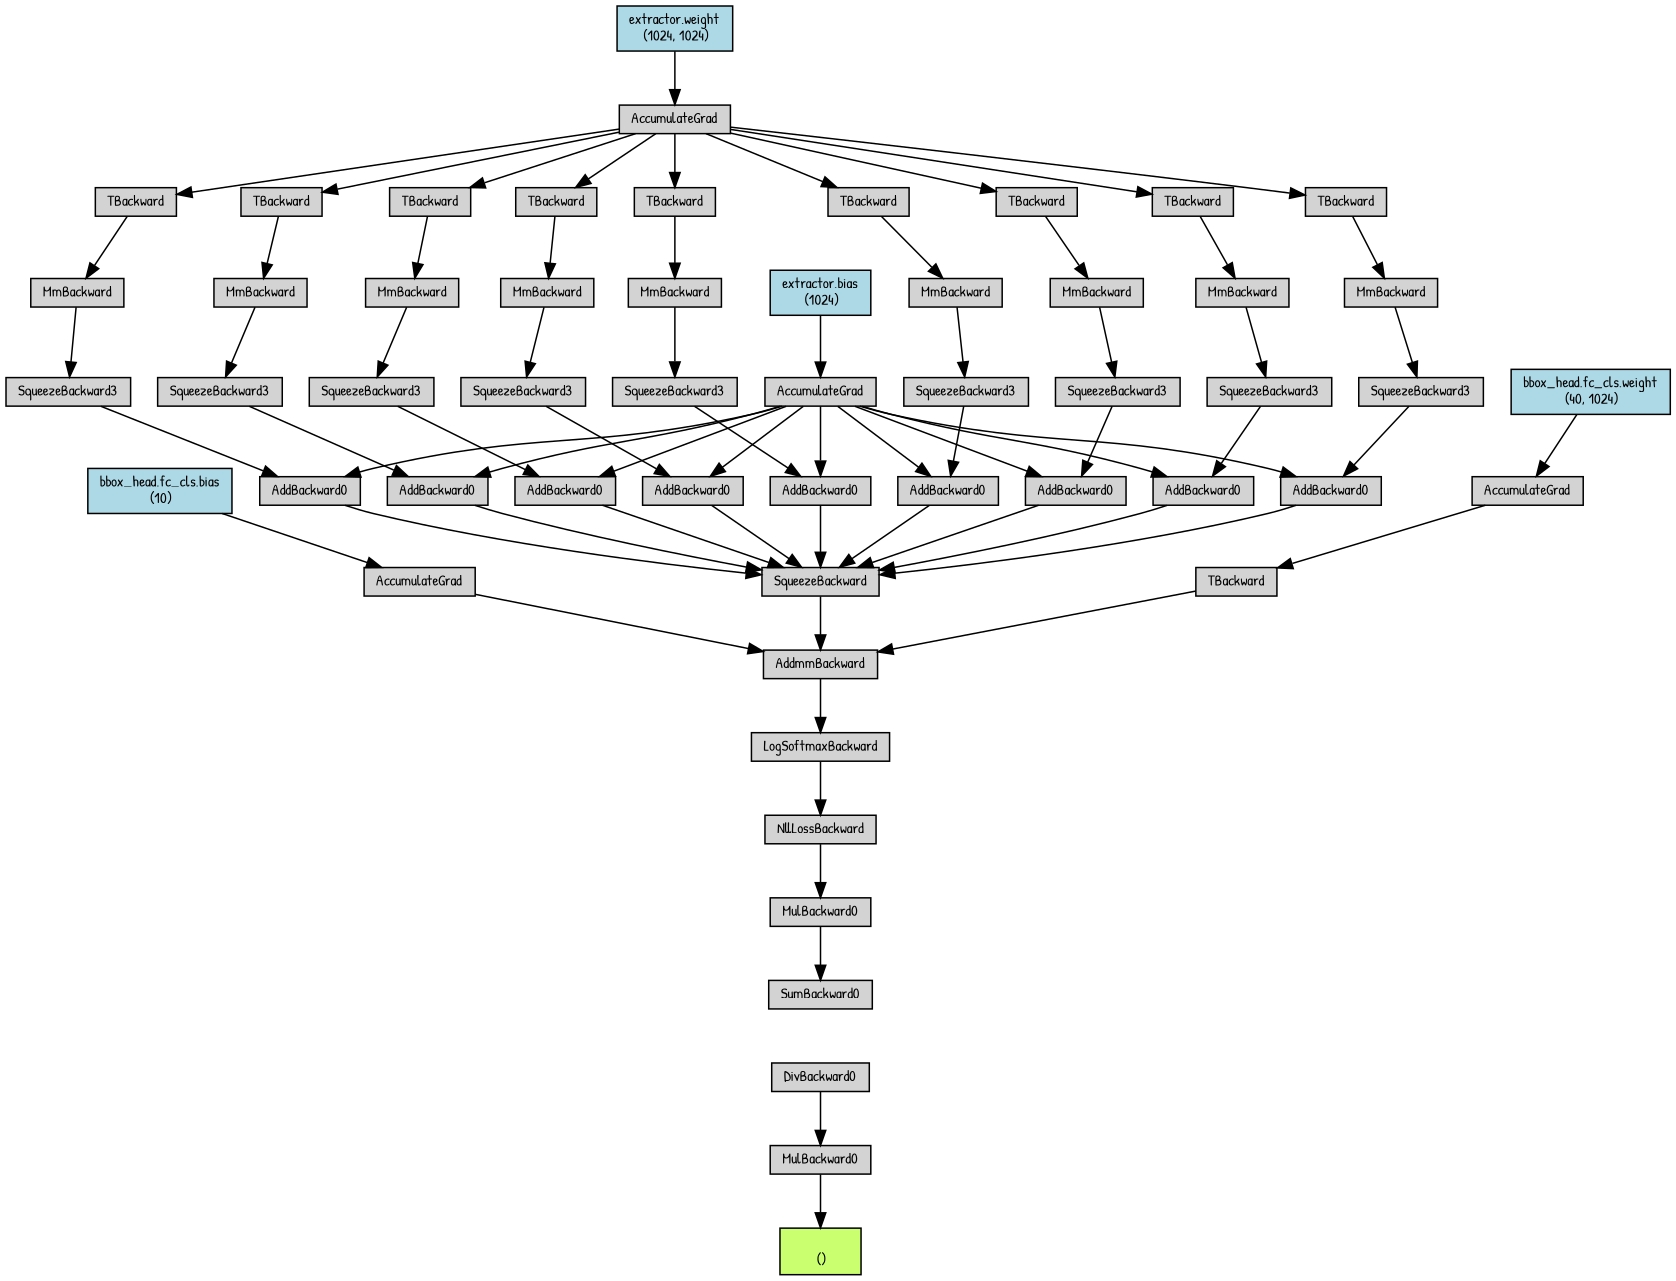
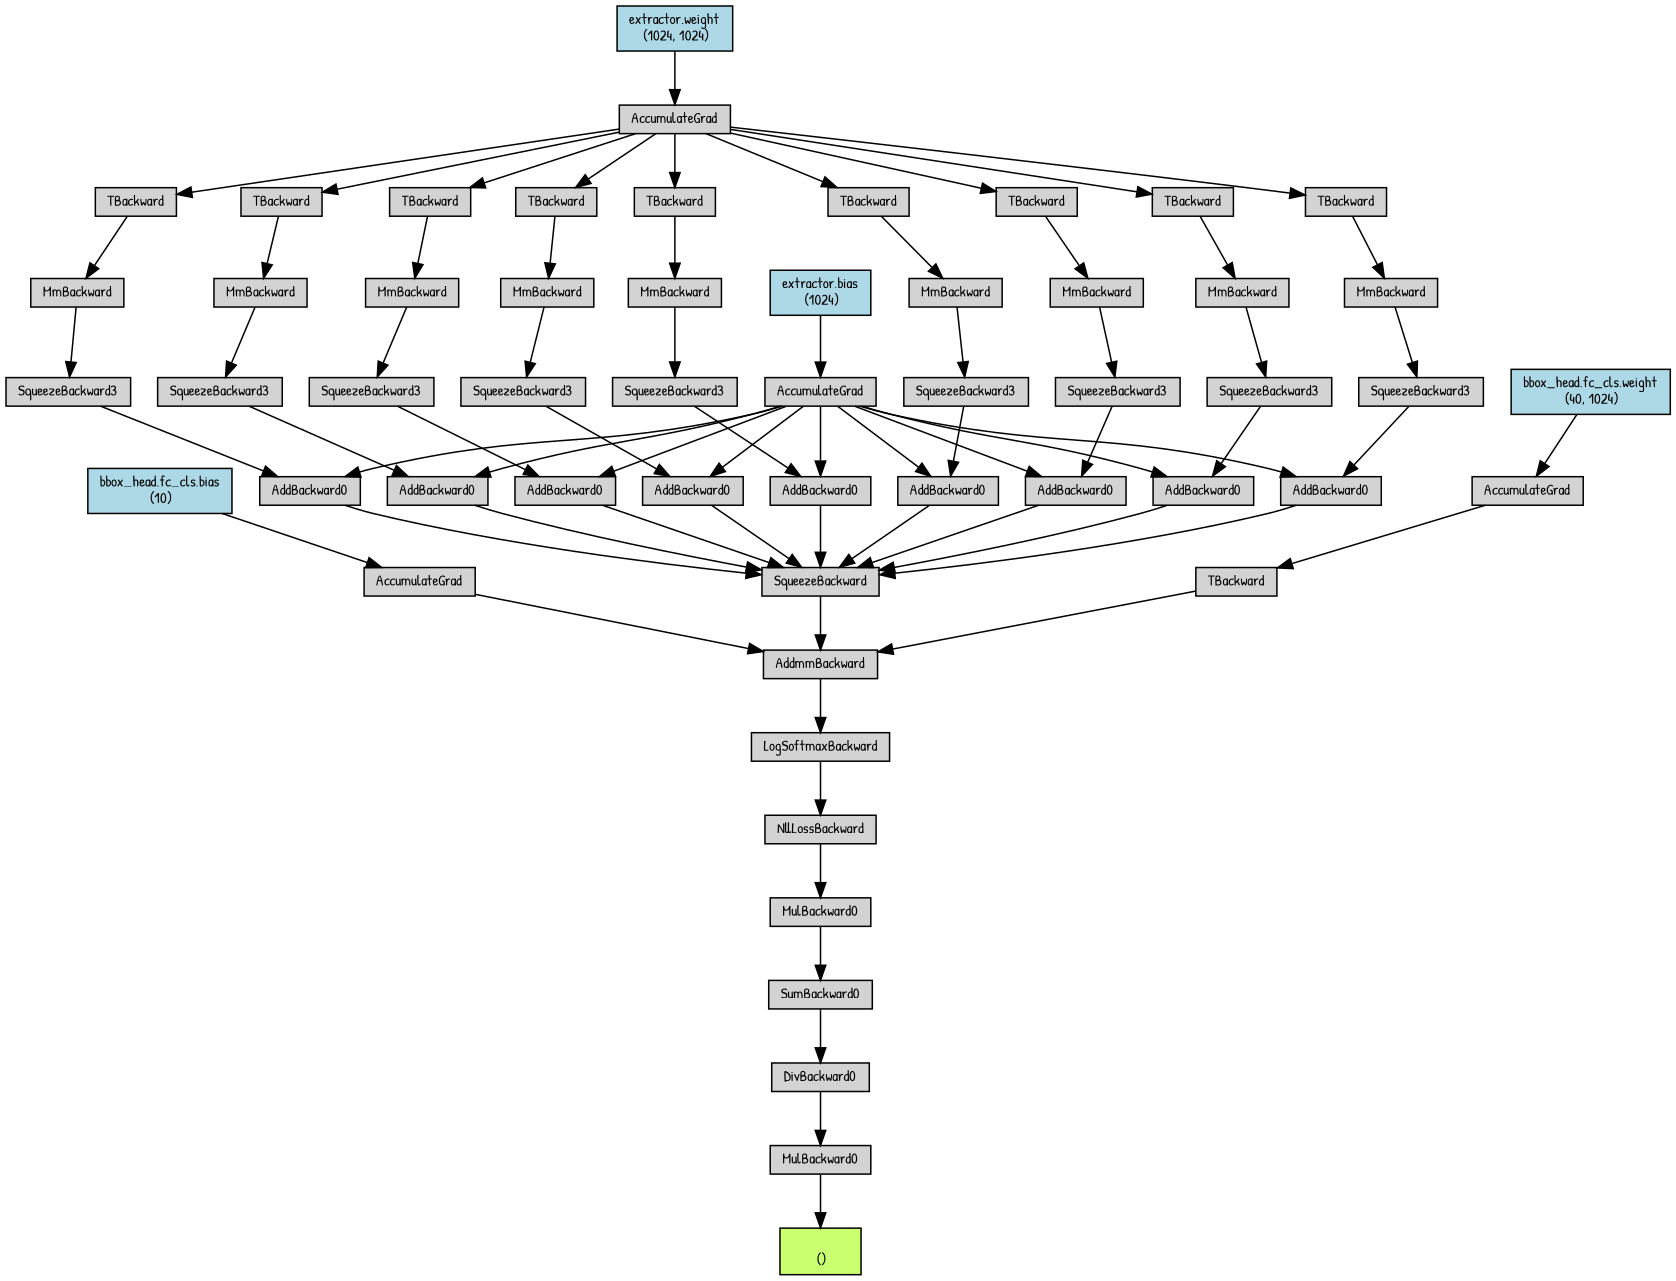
edge "SumBackward0" -> "DivBackward0": added
